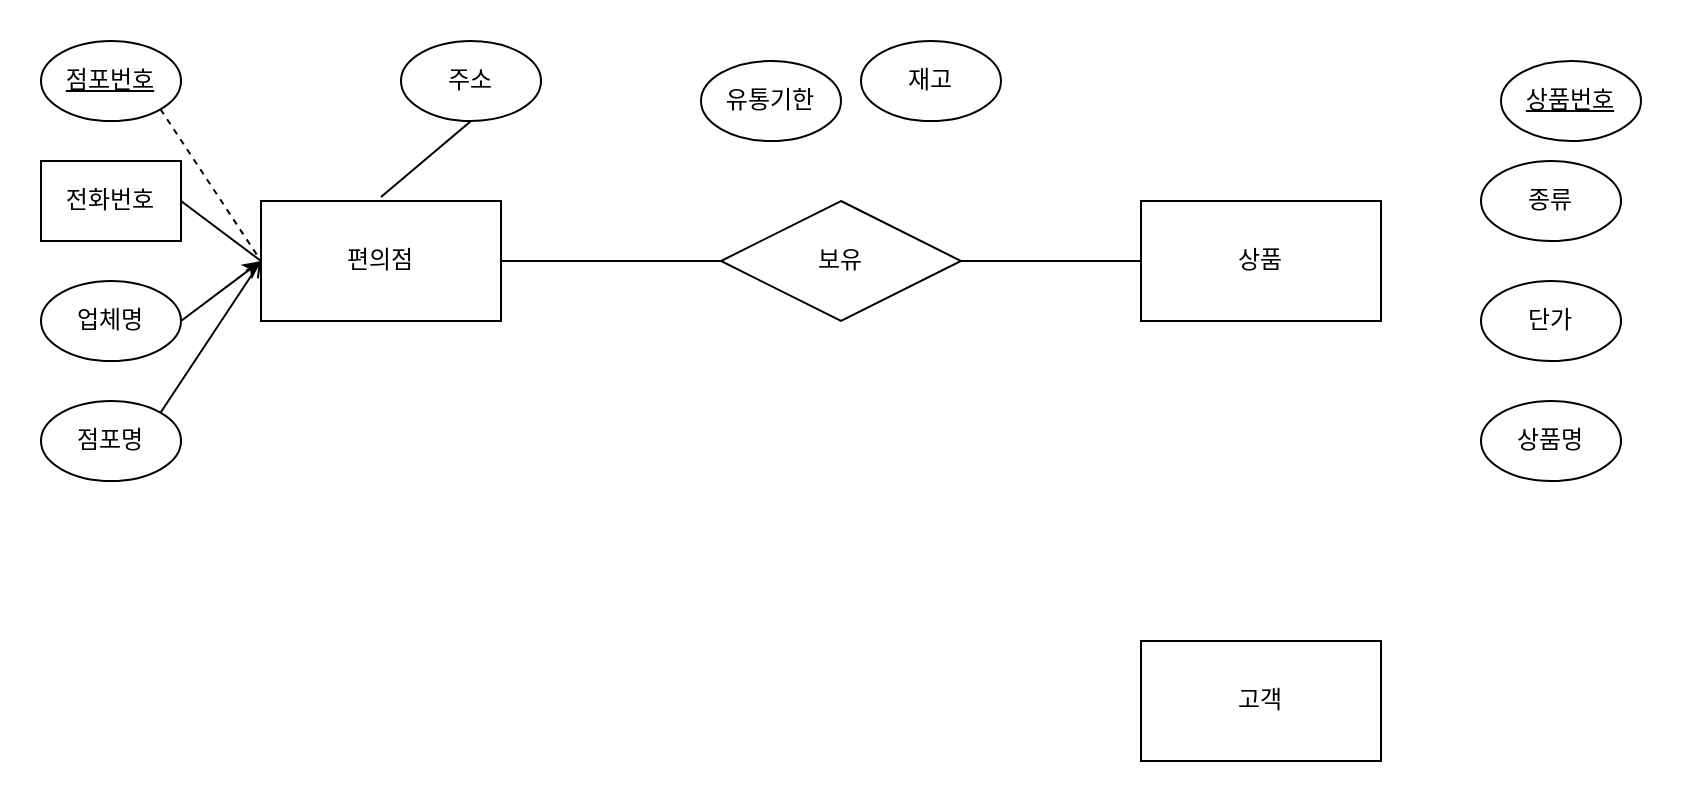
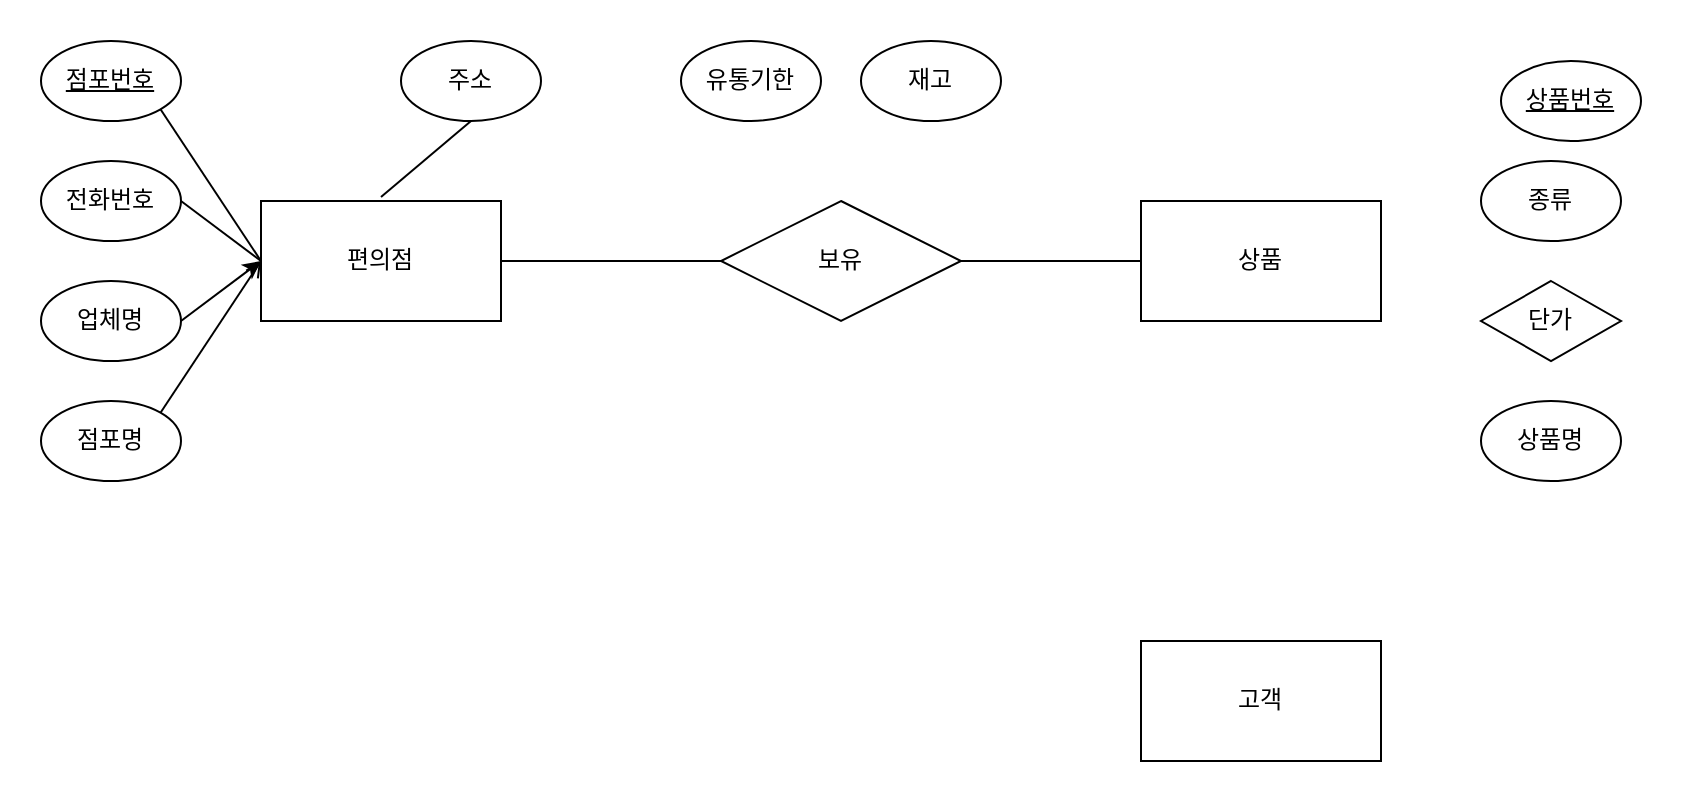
node "유통기한": moved (771, 101) -> (751, 81)
edge "점포번호" -- "편의점": style dashed -> solid
node "전화번호": shape rectangle -> ellipse
node "단가": shape ellipse -> diamond
